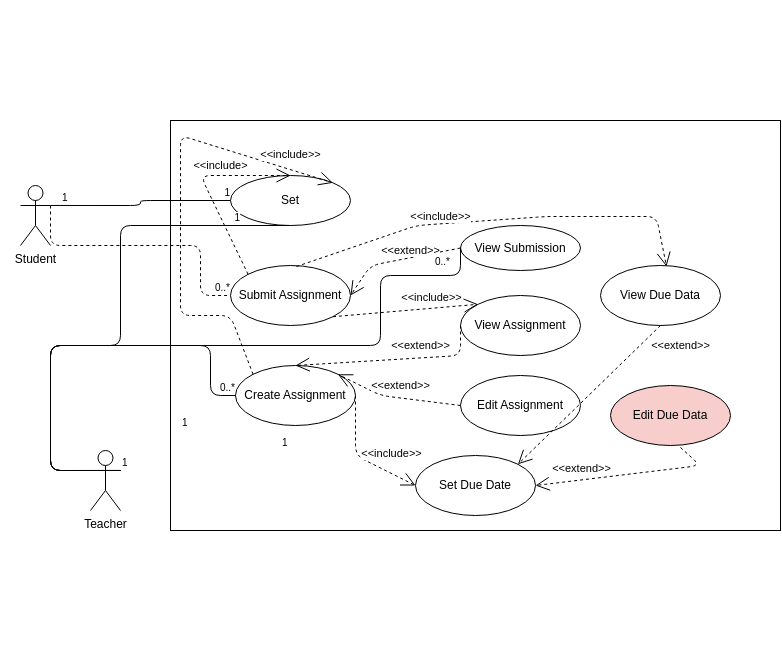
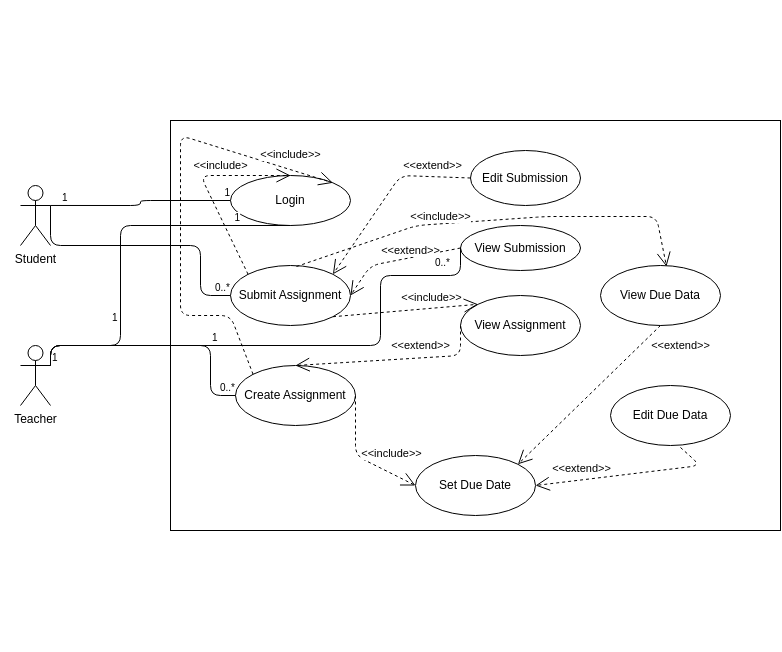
node "Edit Submission": added
edge "Edit Submission" -> "Submit Assignment": added, label "<<extend>>"
node "Set": label "Set" -> "Login"
edge "Student" -- "Submit Assignment": style dashed -> solid
edge "Edit Assignment" -> "Create Assignment": removed, label "<<extend>>"
node "Edit Assignment": removed
node "Edit Due Data": fillcolor #f8cecc -> #ffffff
node "Teacher": moved (106, 481) -> (36, 376)
